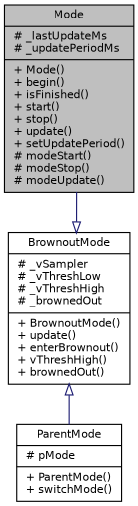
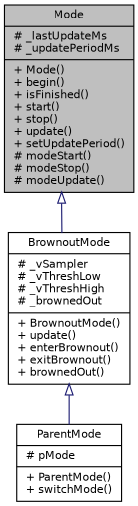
edge "Mode" -> "BrownoutMode": reversed
node "BrownoutMode": text "+ vThreshHigh()" -> "+ exitBrownout()"
